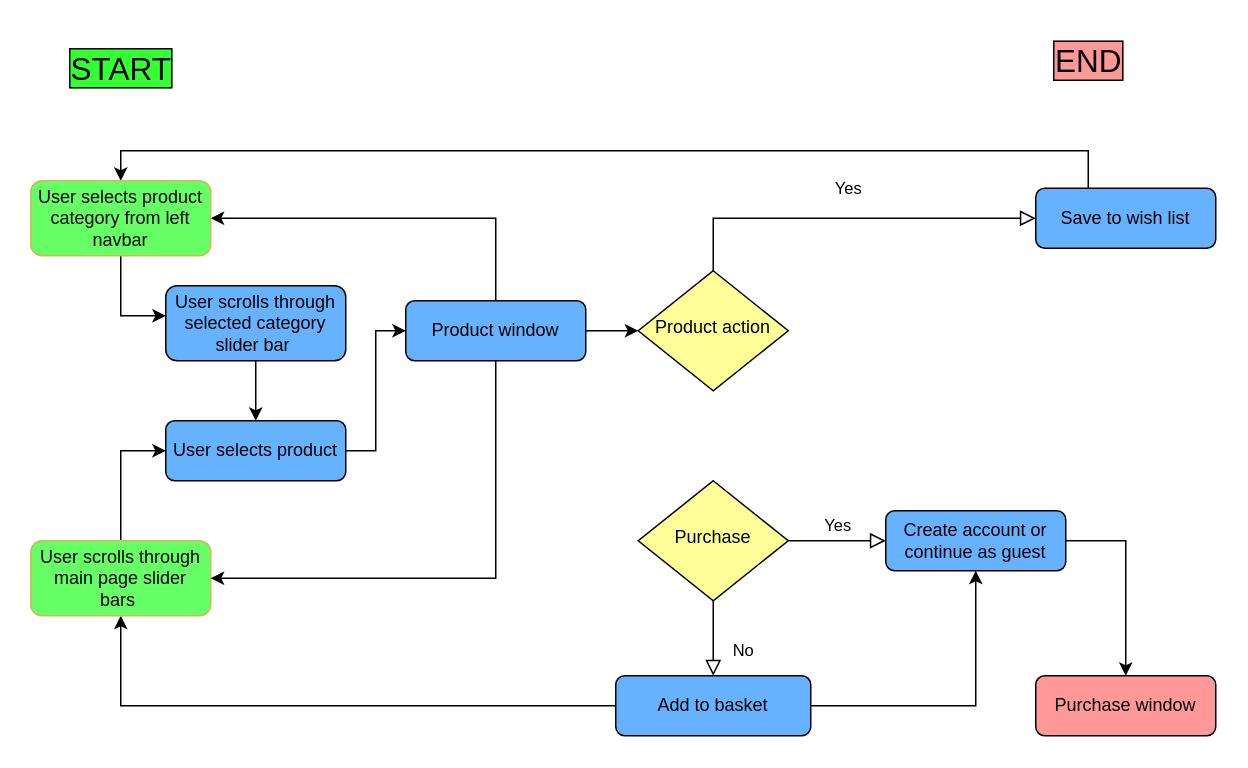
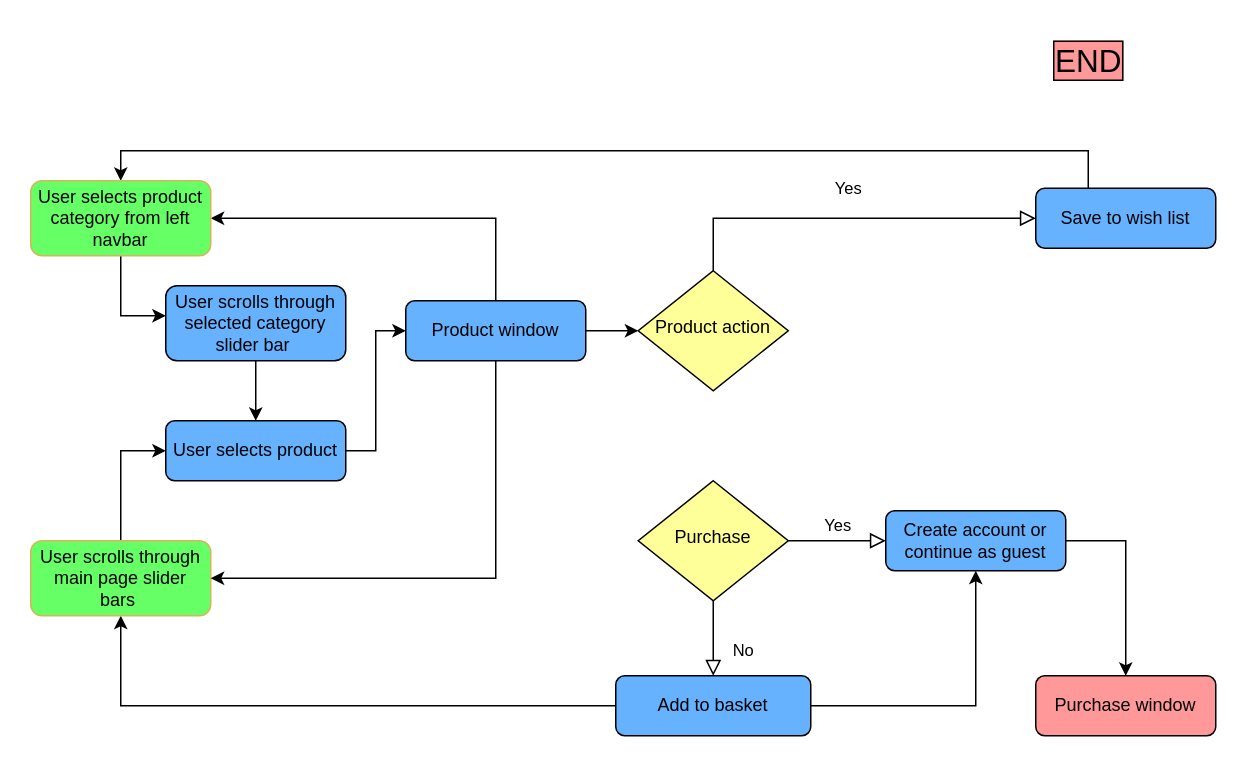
node "START": removed
